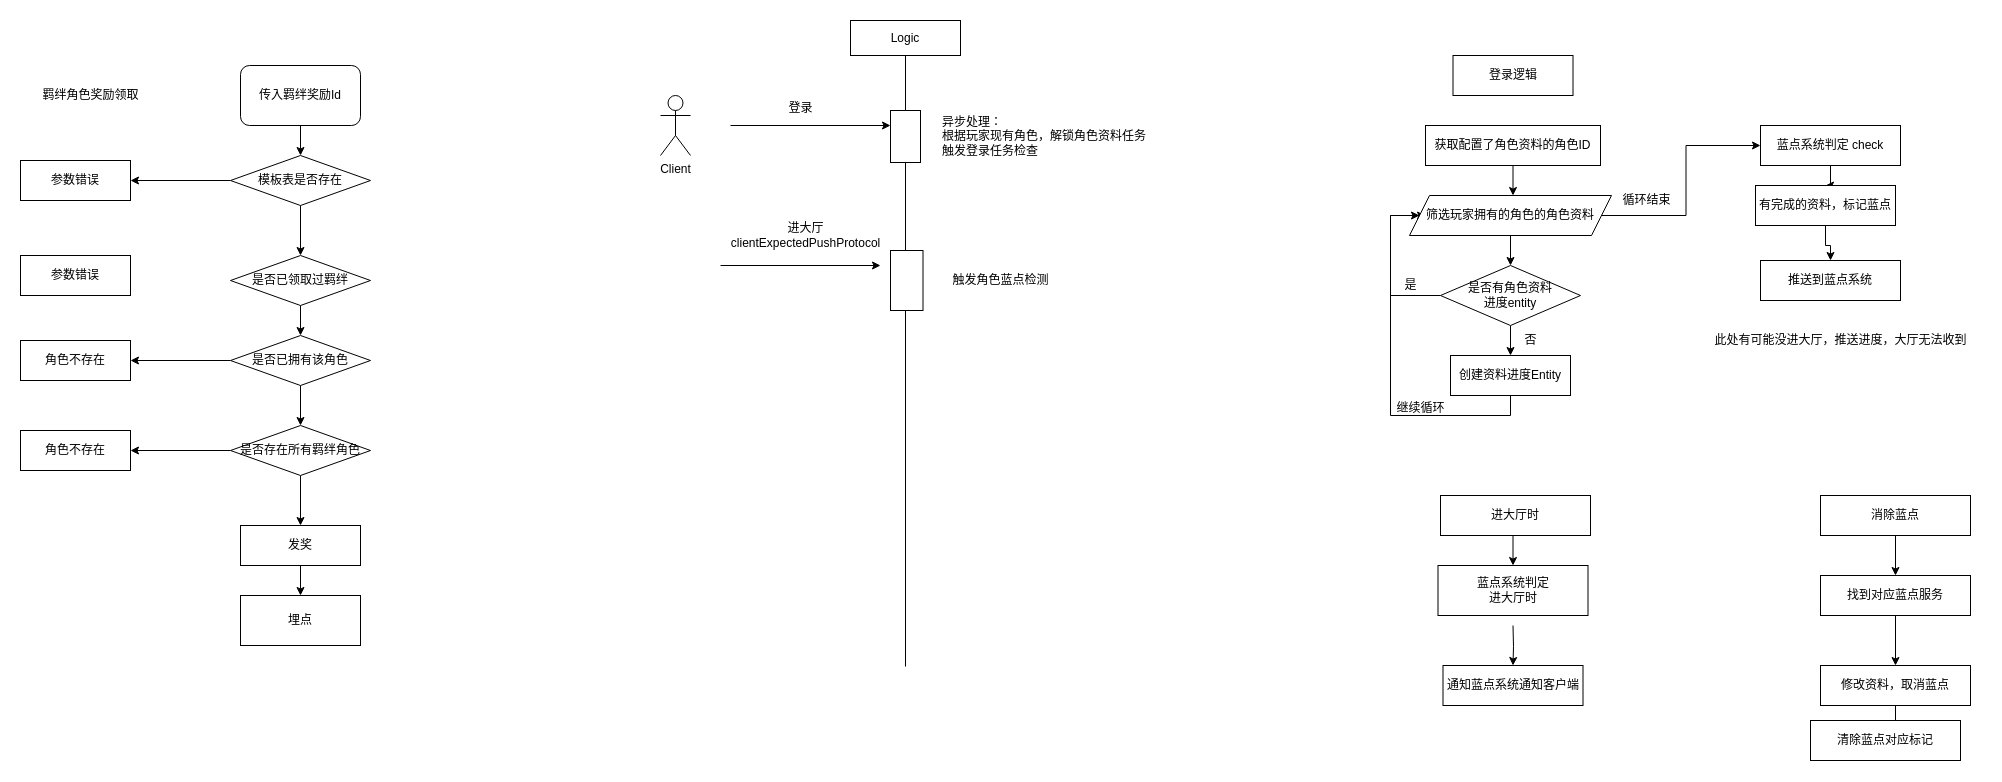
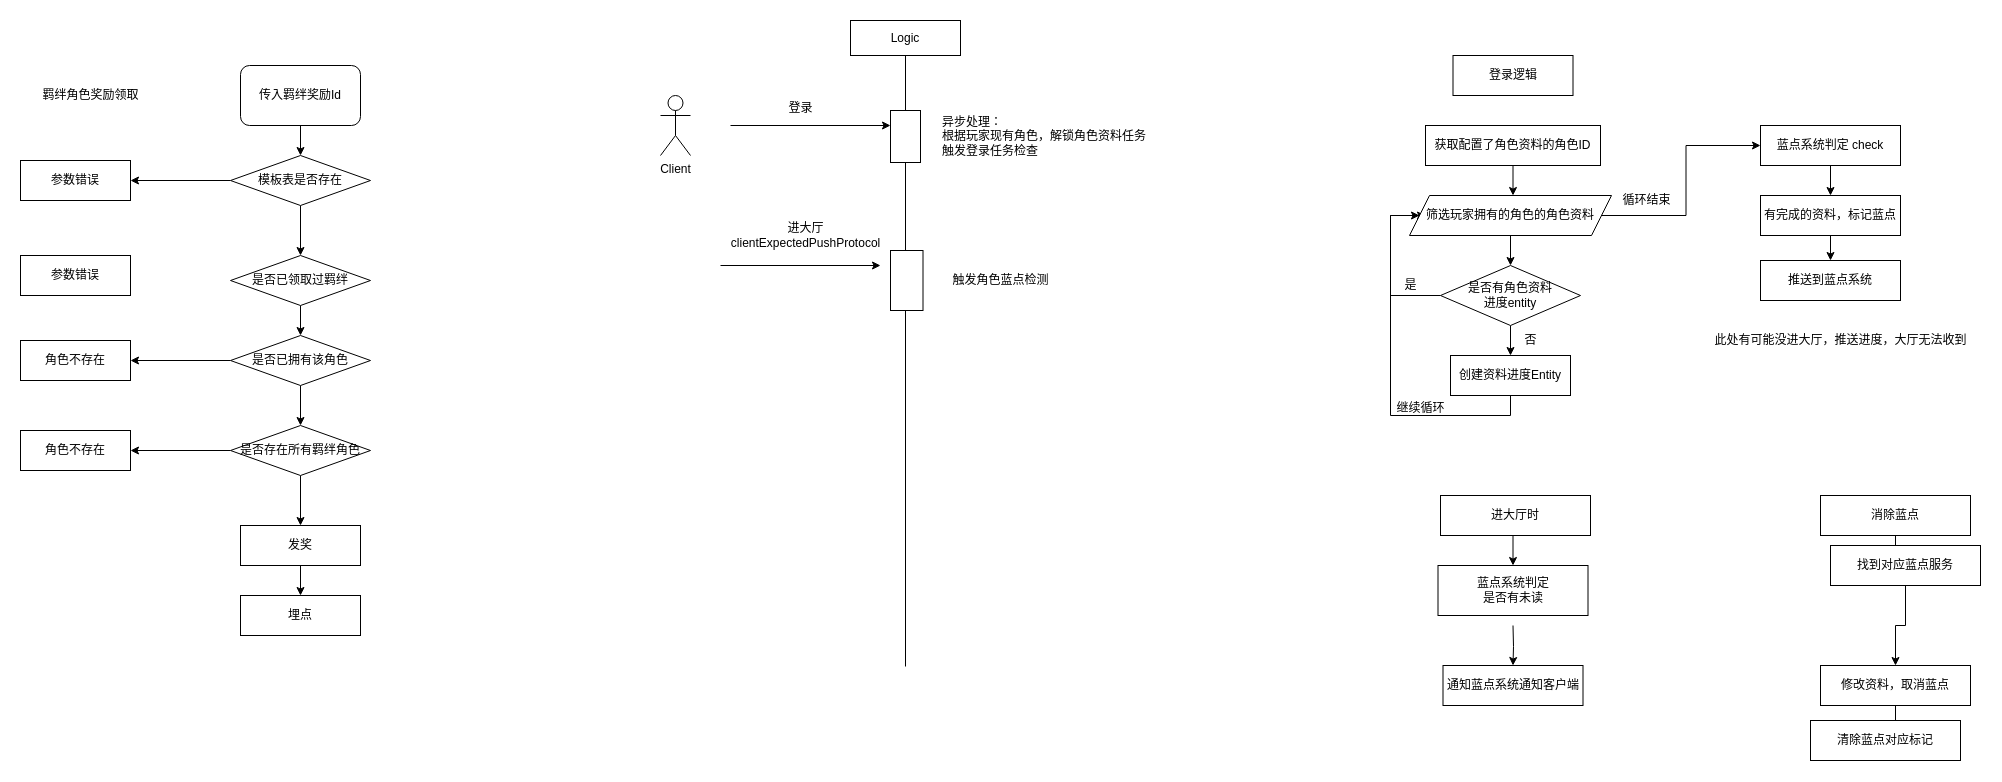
node "有完成的资料，标记蓝点": moved (1826, 206) -> (1831, 216)
node "蓝点系统判定 进大厅时": label "蓝点系统判定 进大厅时" -> "蓝点系统判定 是否有未读"
node "找到对应蓝点服务": moved (1896, 596) -> (1906, 566)
node "埋点": size 120x50 -> 120x40
